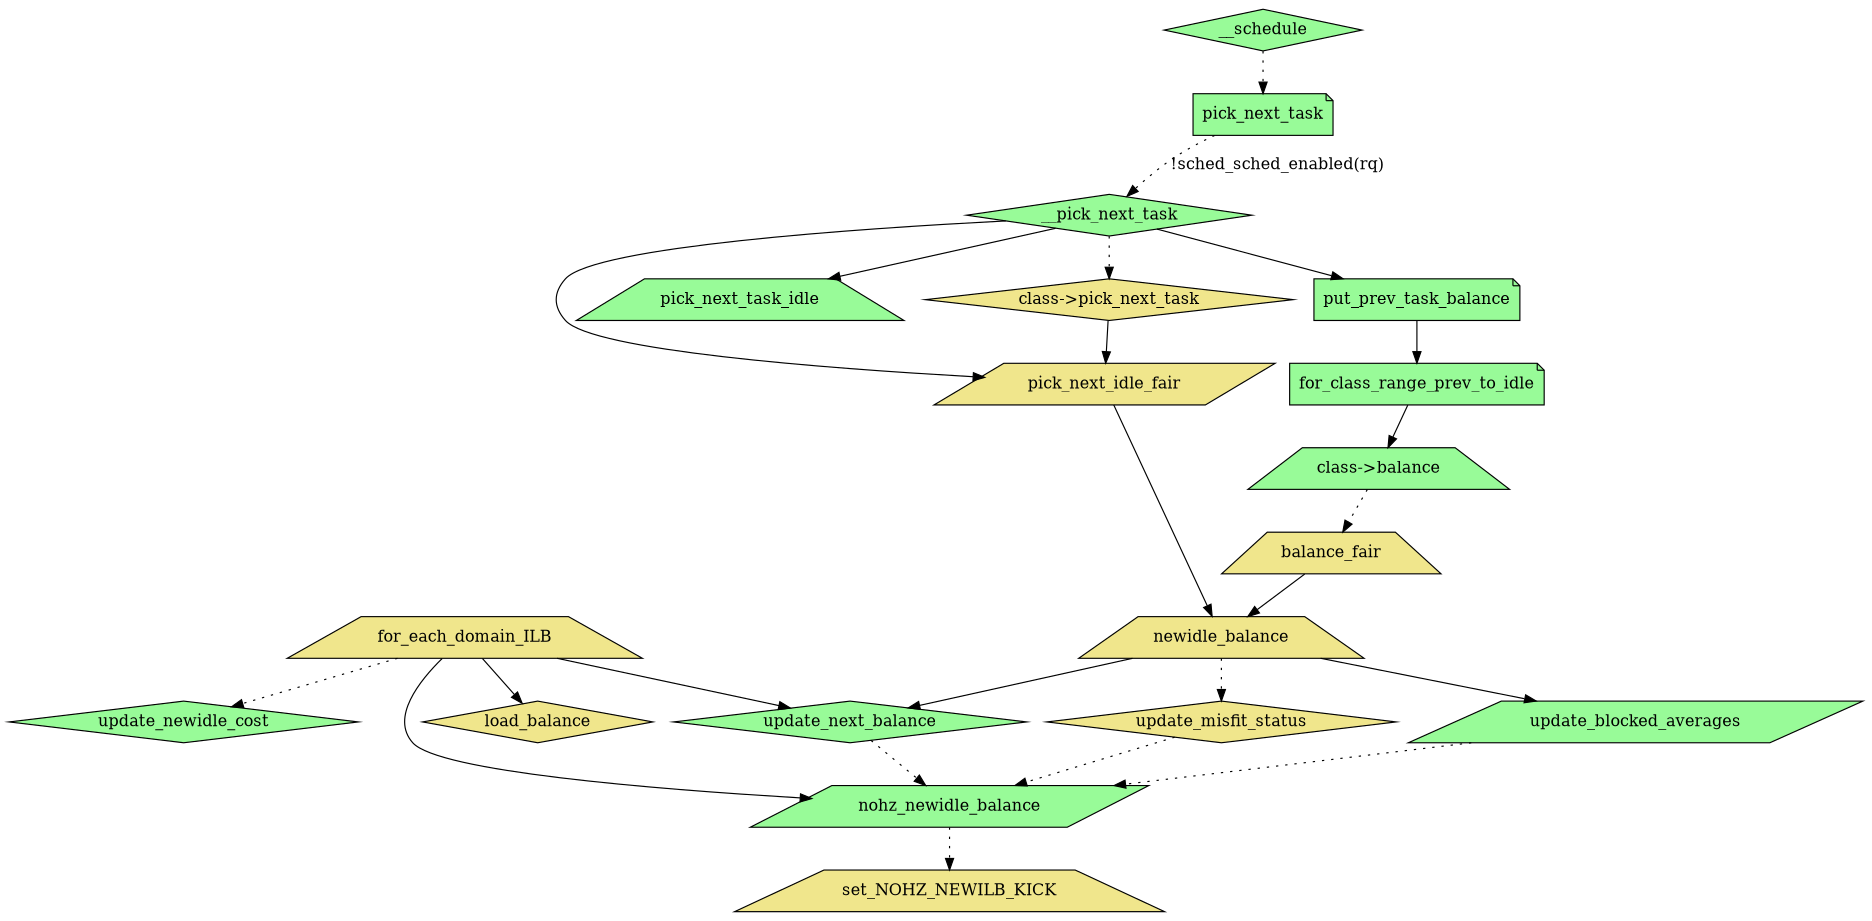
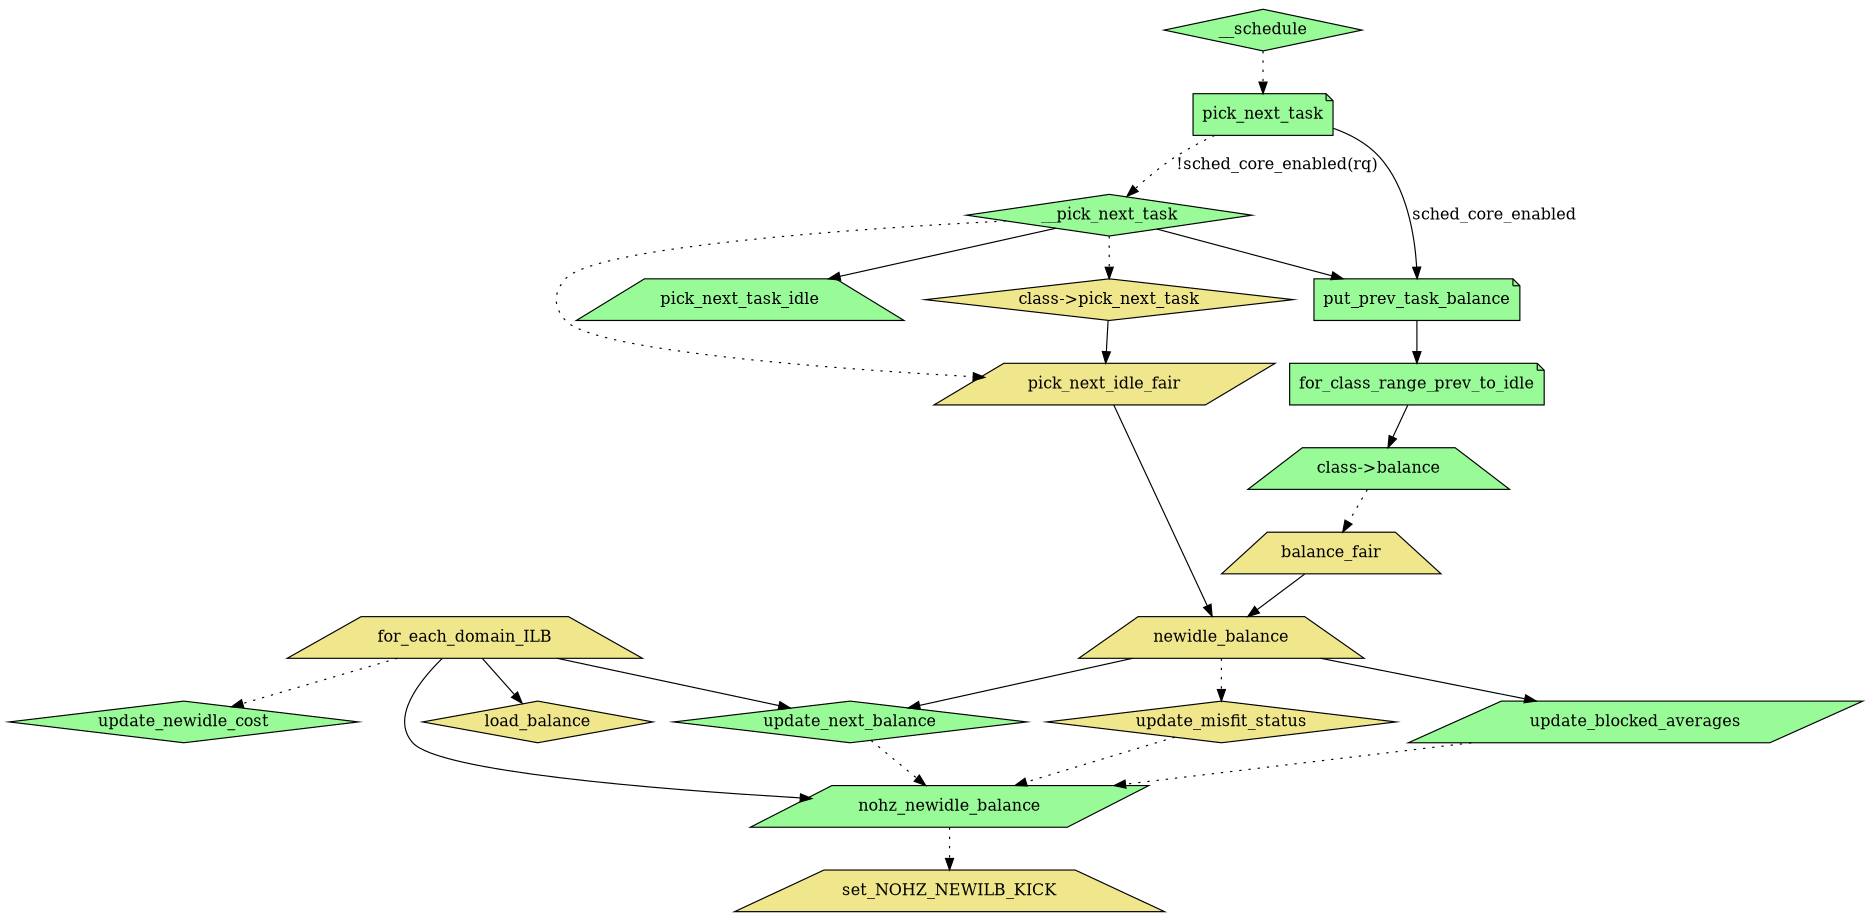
edge "pick_next_task" -> "__pick_next_task": label "!sched_sched_enabled(rq)" -> "!sched_core_enabled(rq)"
edge "pick_next_task" -> "put_prev_task_balance": added, label "sched_core_enabled"
edge "__pick_next_task" -> "pick_next_idle_fair": style solid -> dotted
